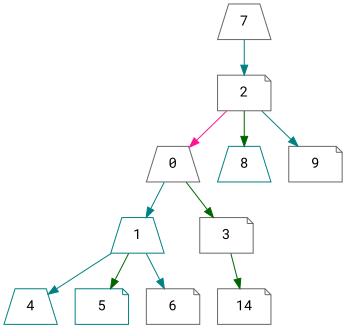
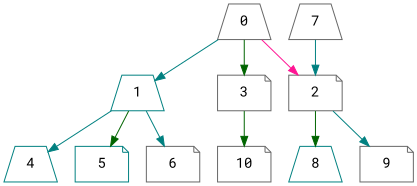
edge "2" -> "0": reversed
node "14": label "14" -> "10"
